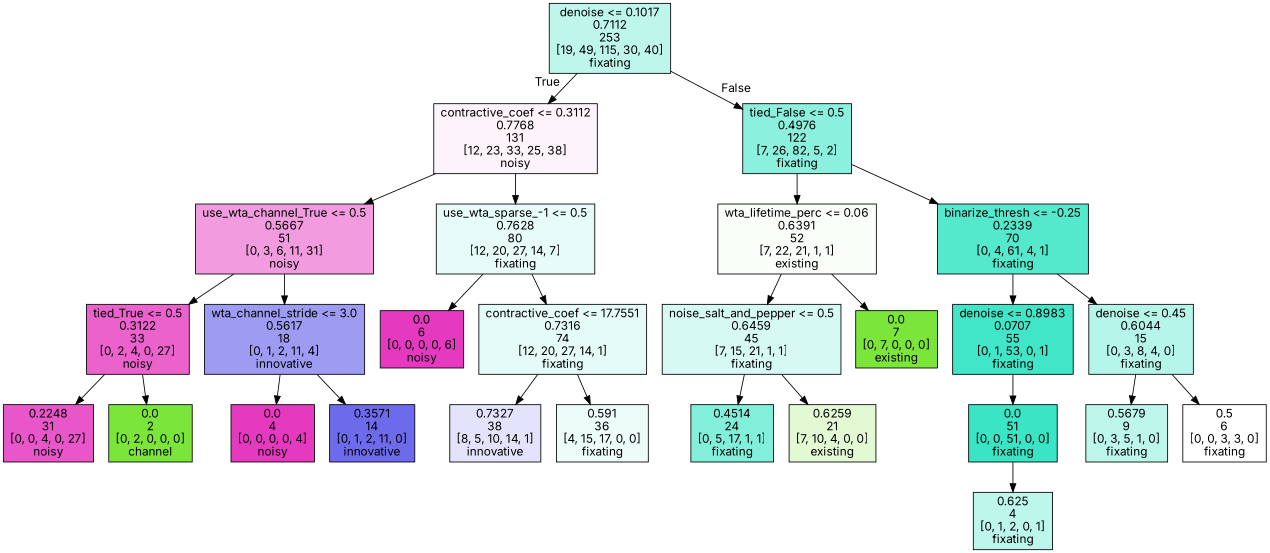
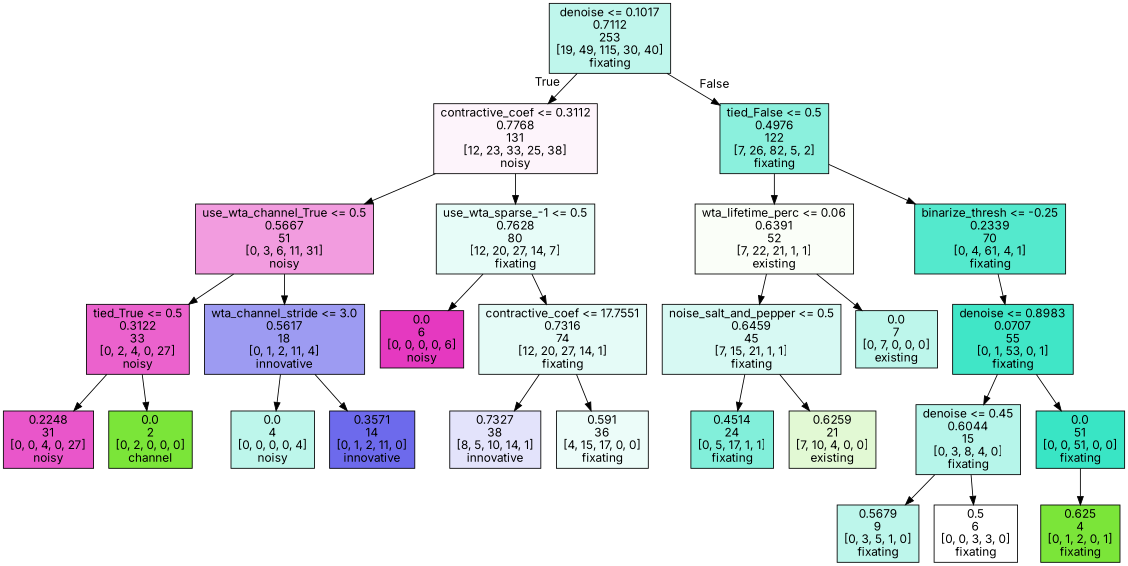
edge "binarize_thresh <= -0.25 0.2339 70 [0, 4, 61, 4, 1] fixating" -> "denoise <= 0.45 0.6044 15 [0, 3, 8, 4, 0] fixating": now "denoise <= 0.8983 0.0707 55 [0, 1, 53, 0, 1] fixating" -> "denoise <= 0.45 0.6044 15 [0, 3, 8, 4, 0] fixating"
node "0.0 7 [0, 7, 0, 0, 0] existing": fillcolor #7be539ff -> #39e5c555
node "0.0 4 [0, 0, 0, 0, 4] noisy": fillcolor #e539c0ff -> #39e5c555
node "0.625 4 [0, 1, 2, 0, 1] fixating": fillcolor #39e5c555 -> #7be539ff
